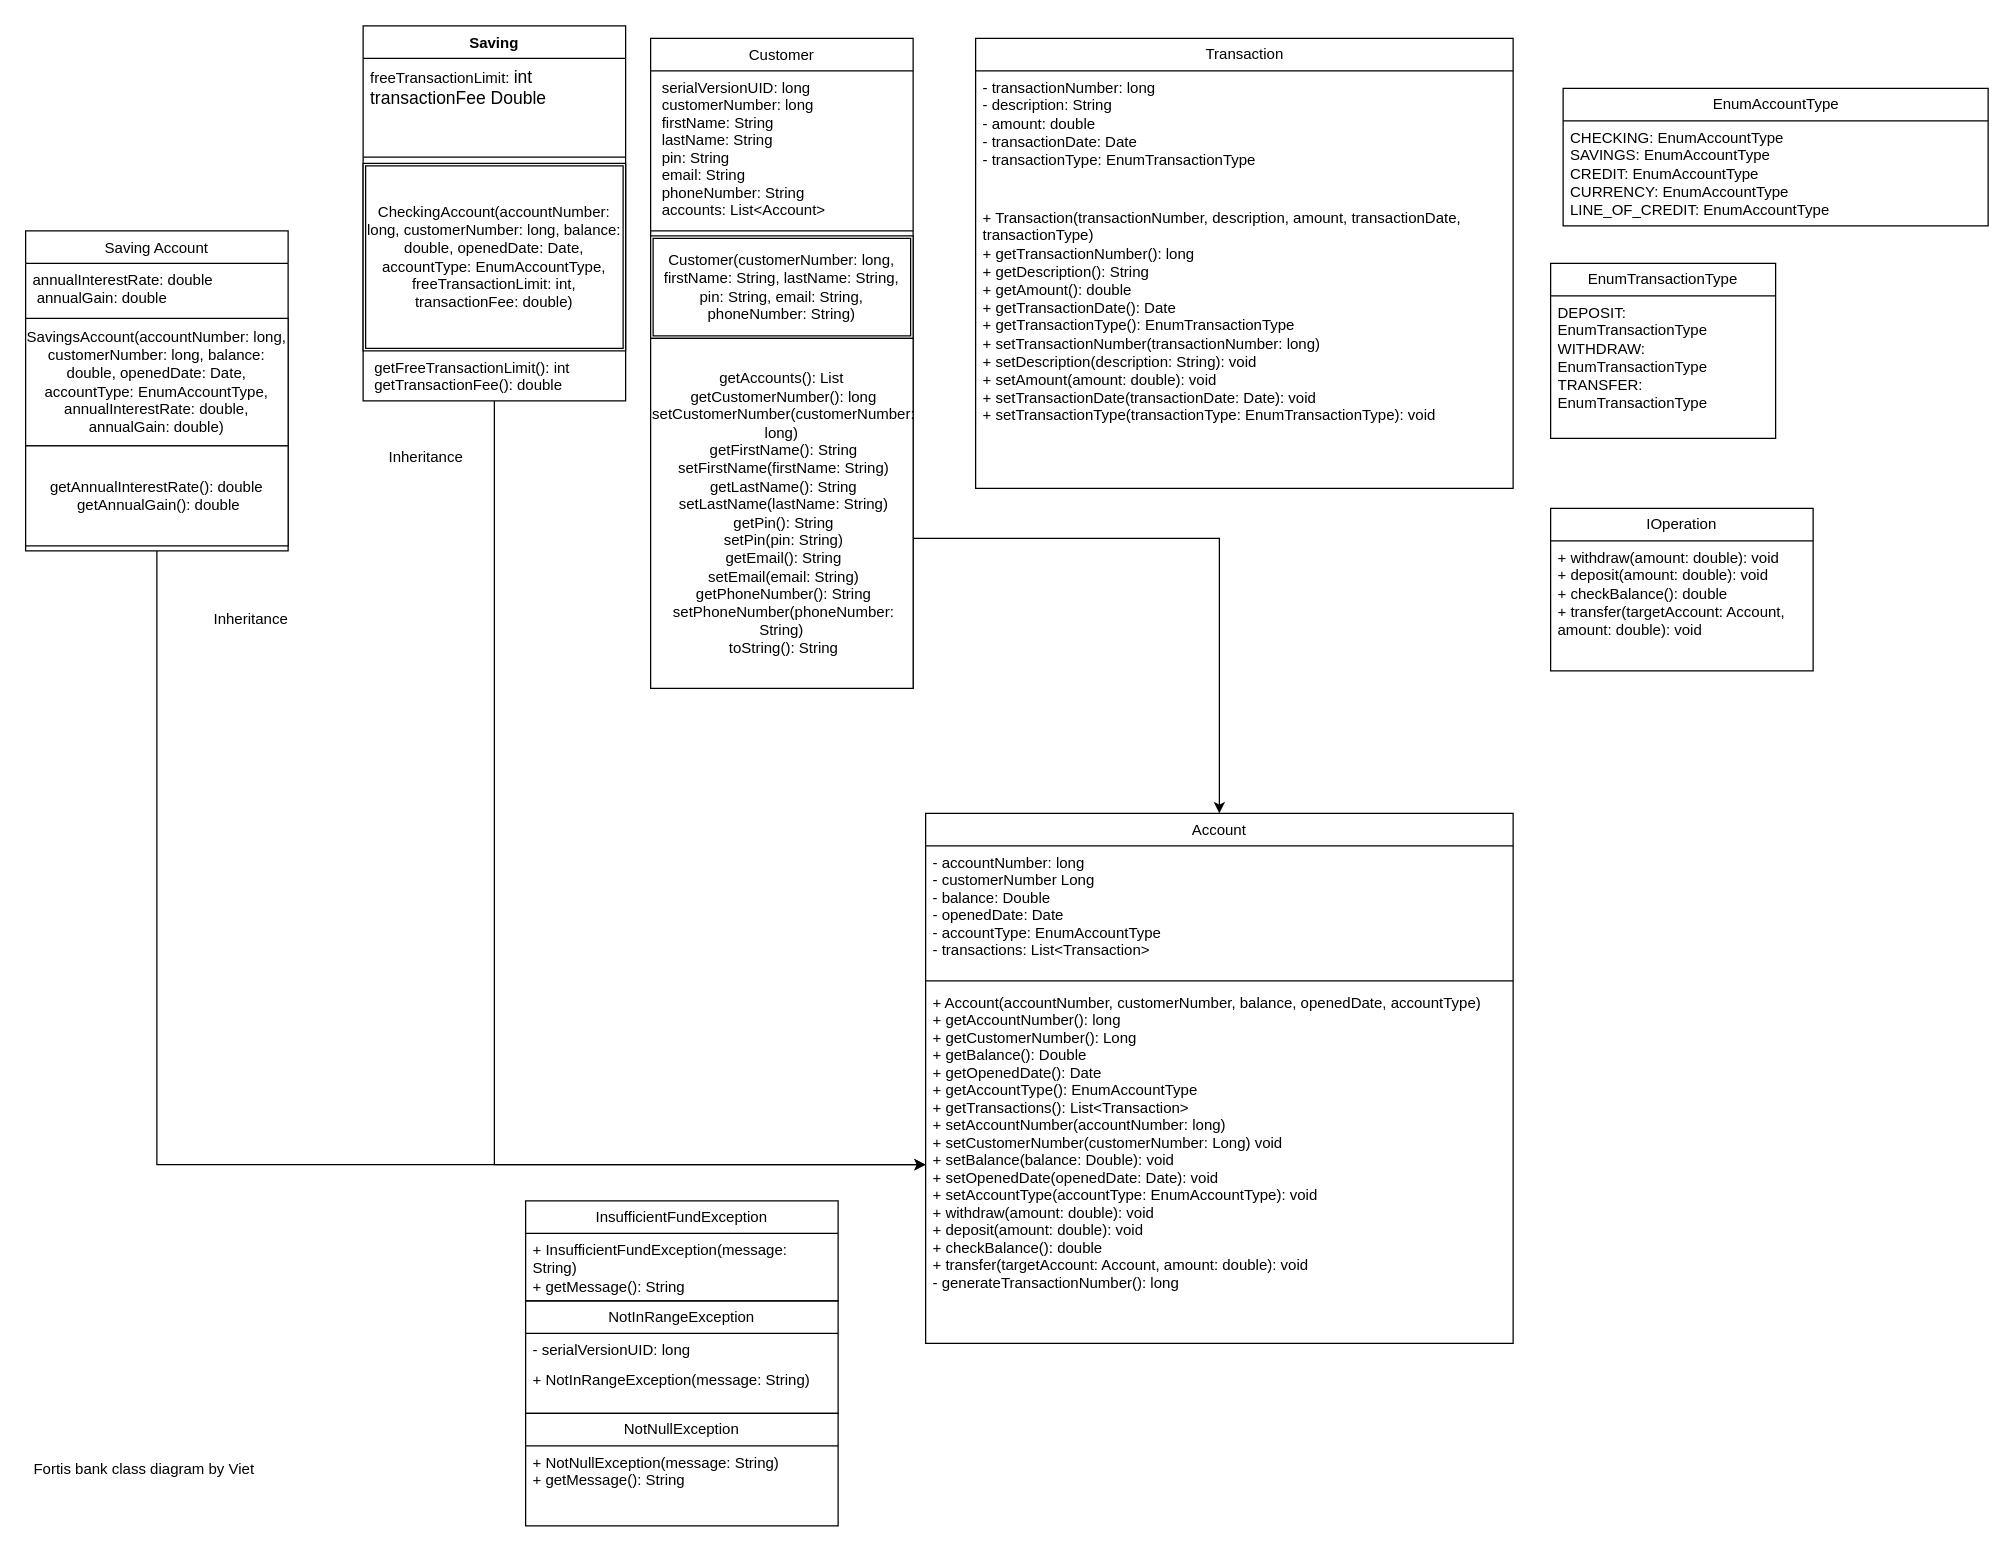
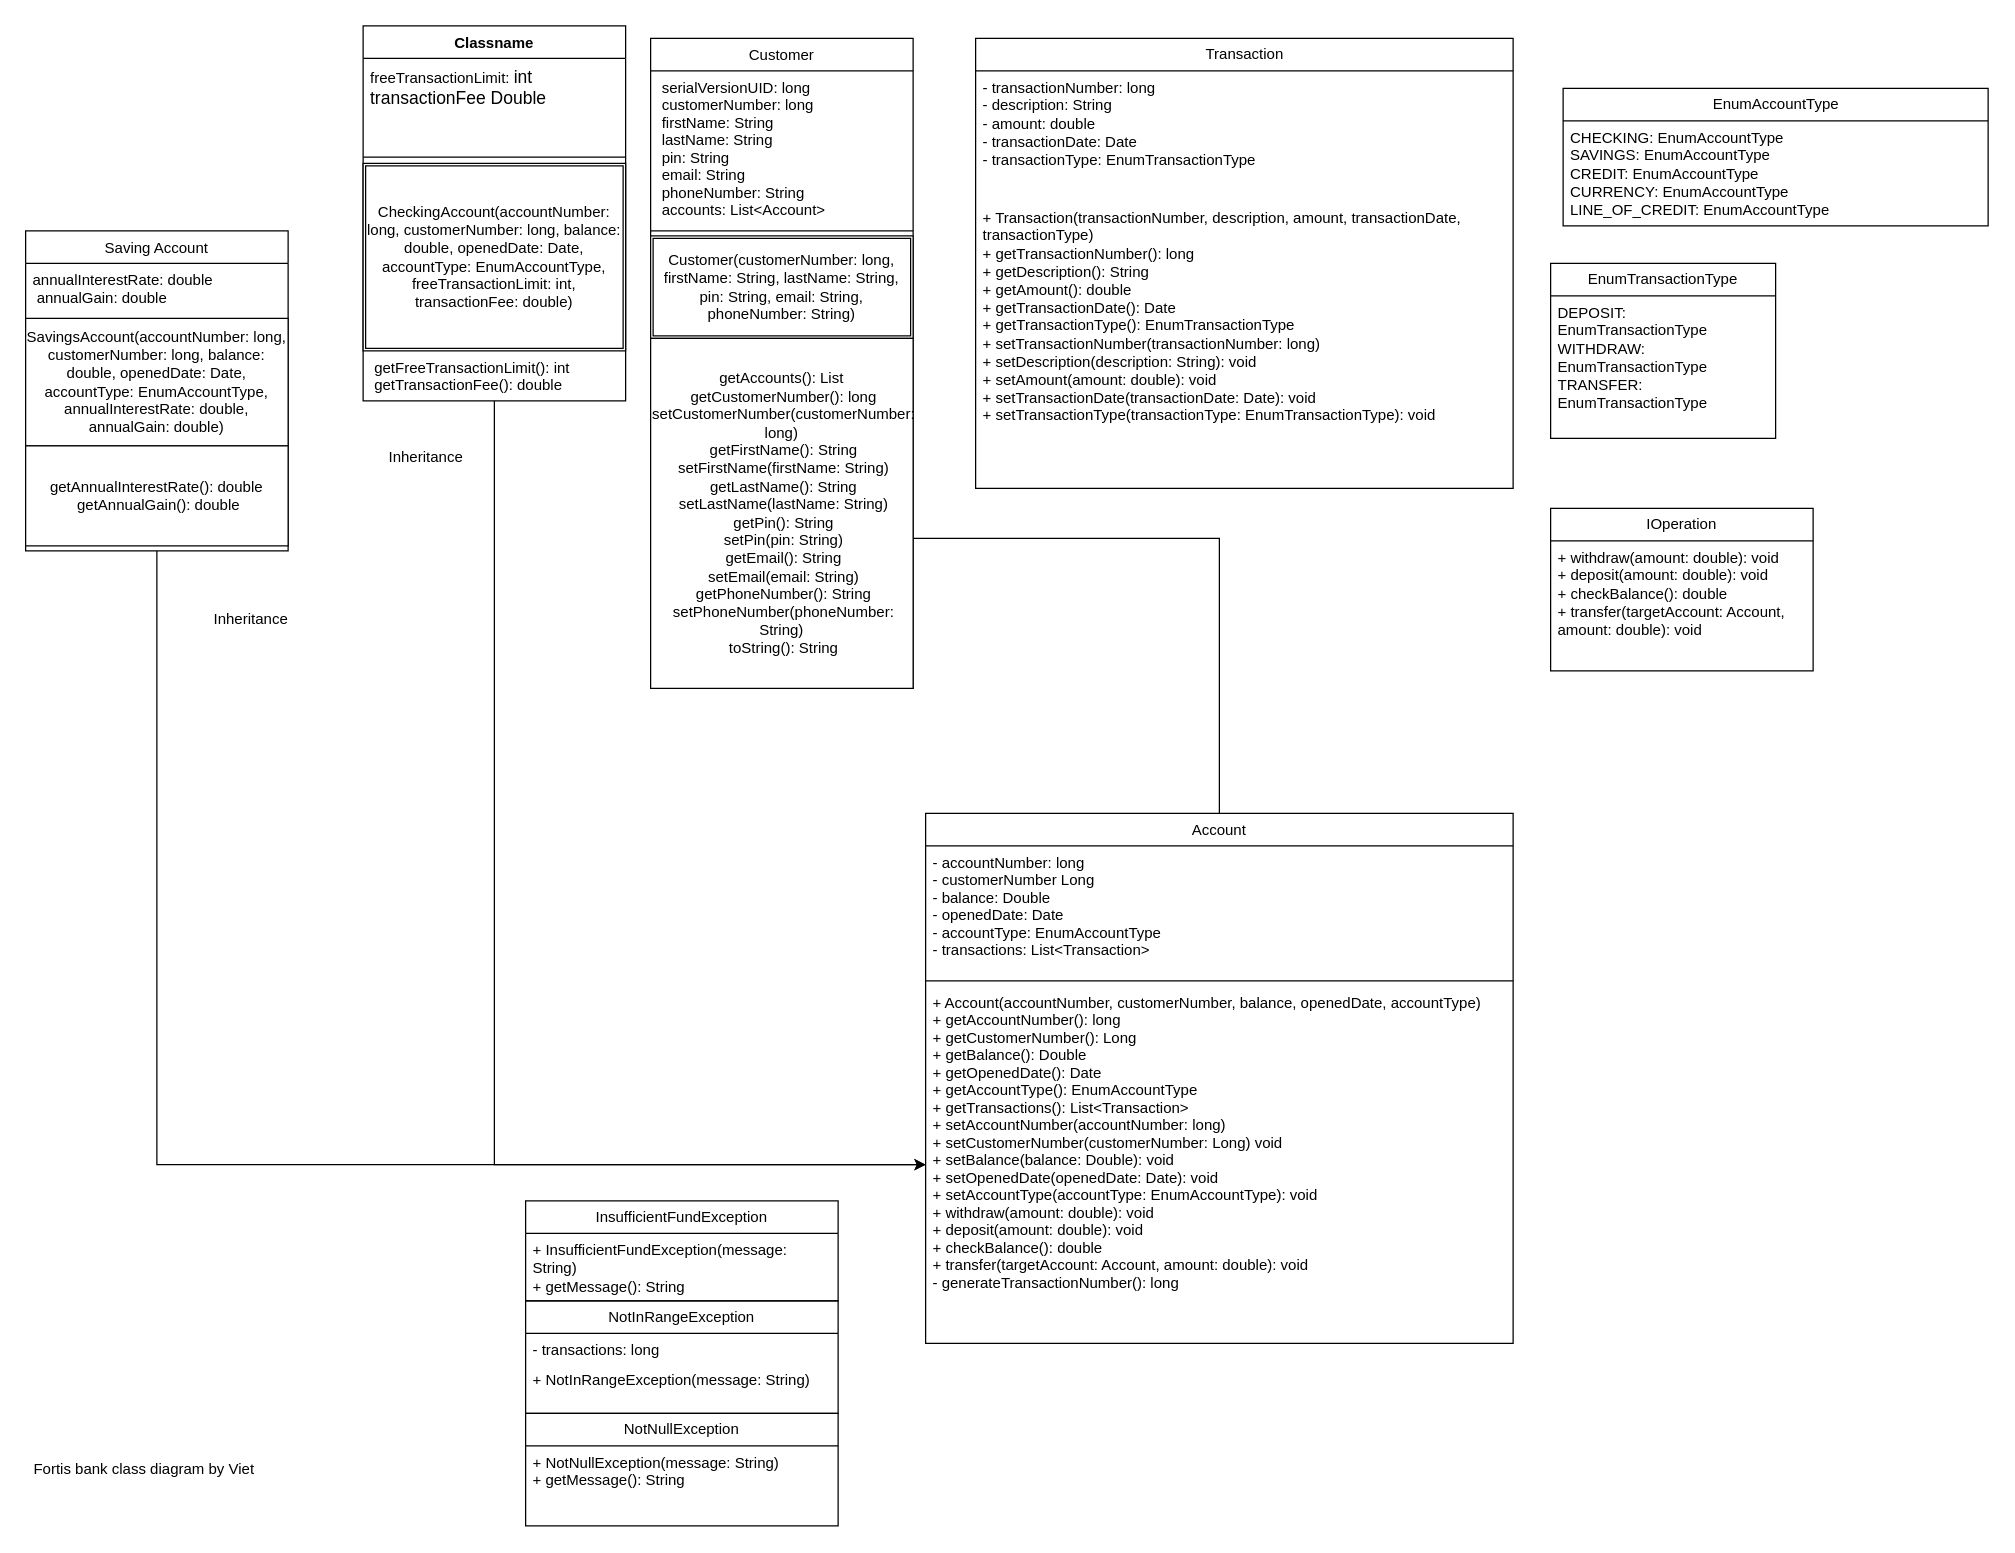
node "Saving": label "Saving" -> "Classname"
edge "Customer" -> "Account": arrowhead classic -> none
node "- serialVersionUID: long": label "- serialVersionUID: long" -> "- transactions: long"
